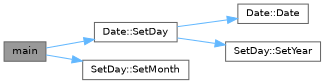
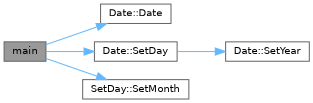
edge "Date::SetDay" -> "Date::Date": now "main" -> "Date::Date"
node "SetDay::SetYear": label "SetDay::SetYear" -> "Date::SetYear"
